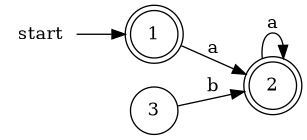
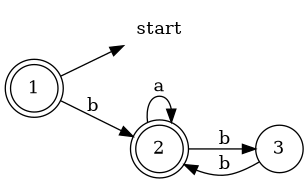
edge "start" -> "1": reversed
edge "1" -> "2": label "a" -> "b"
edge "2" -> "3": added, label "b"
